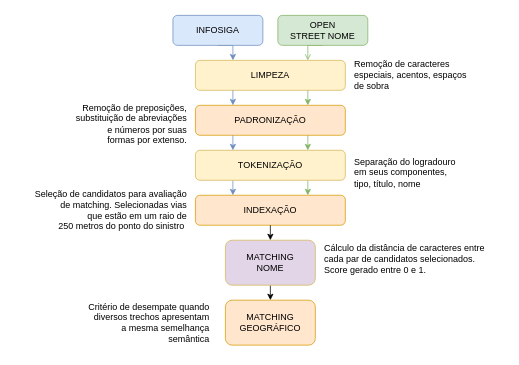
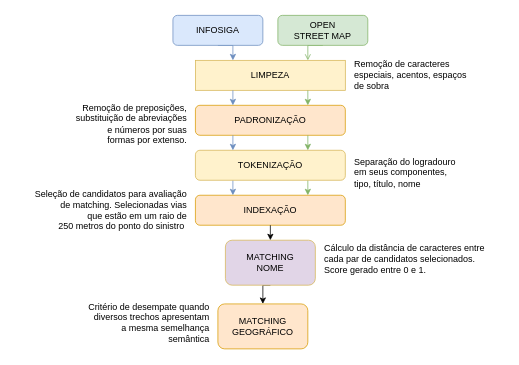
node "OPEN STREET NOME": label "OPEN STREET NOME" -> "OPEN STREET MAP"
node "LIMPEZA": shape rounded rectangle -> rectangle
node "MATCHING GEOGRÁFICO": moved (270, 323) -> (263, 327)
